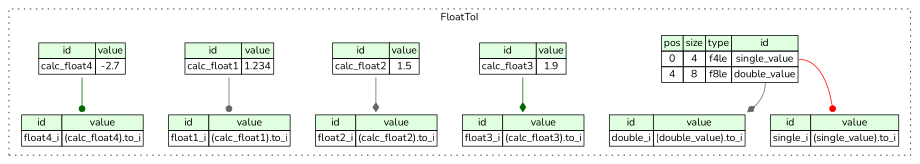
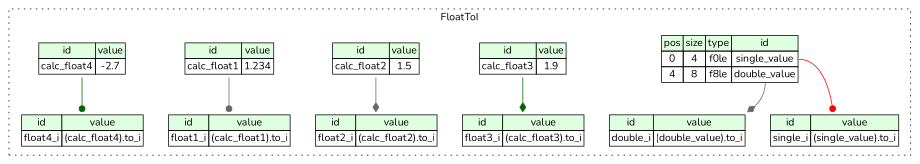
node "pos": text "f4le" -> "f0le"
